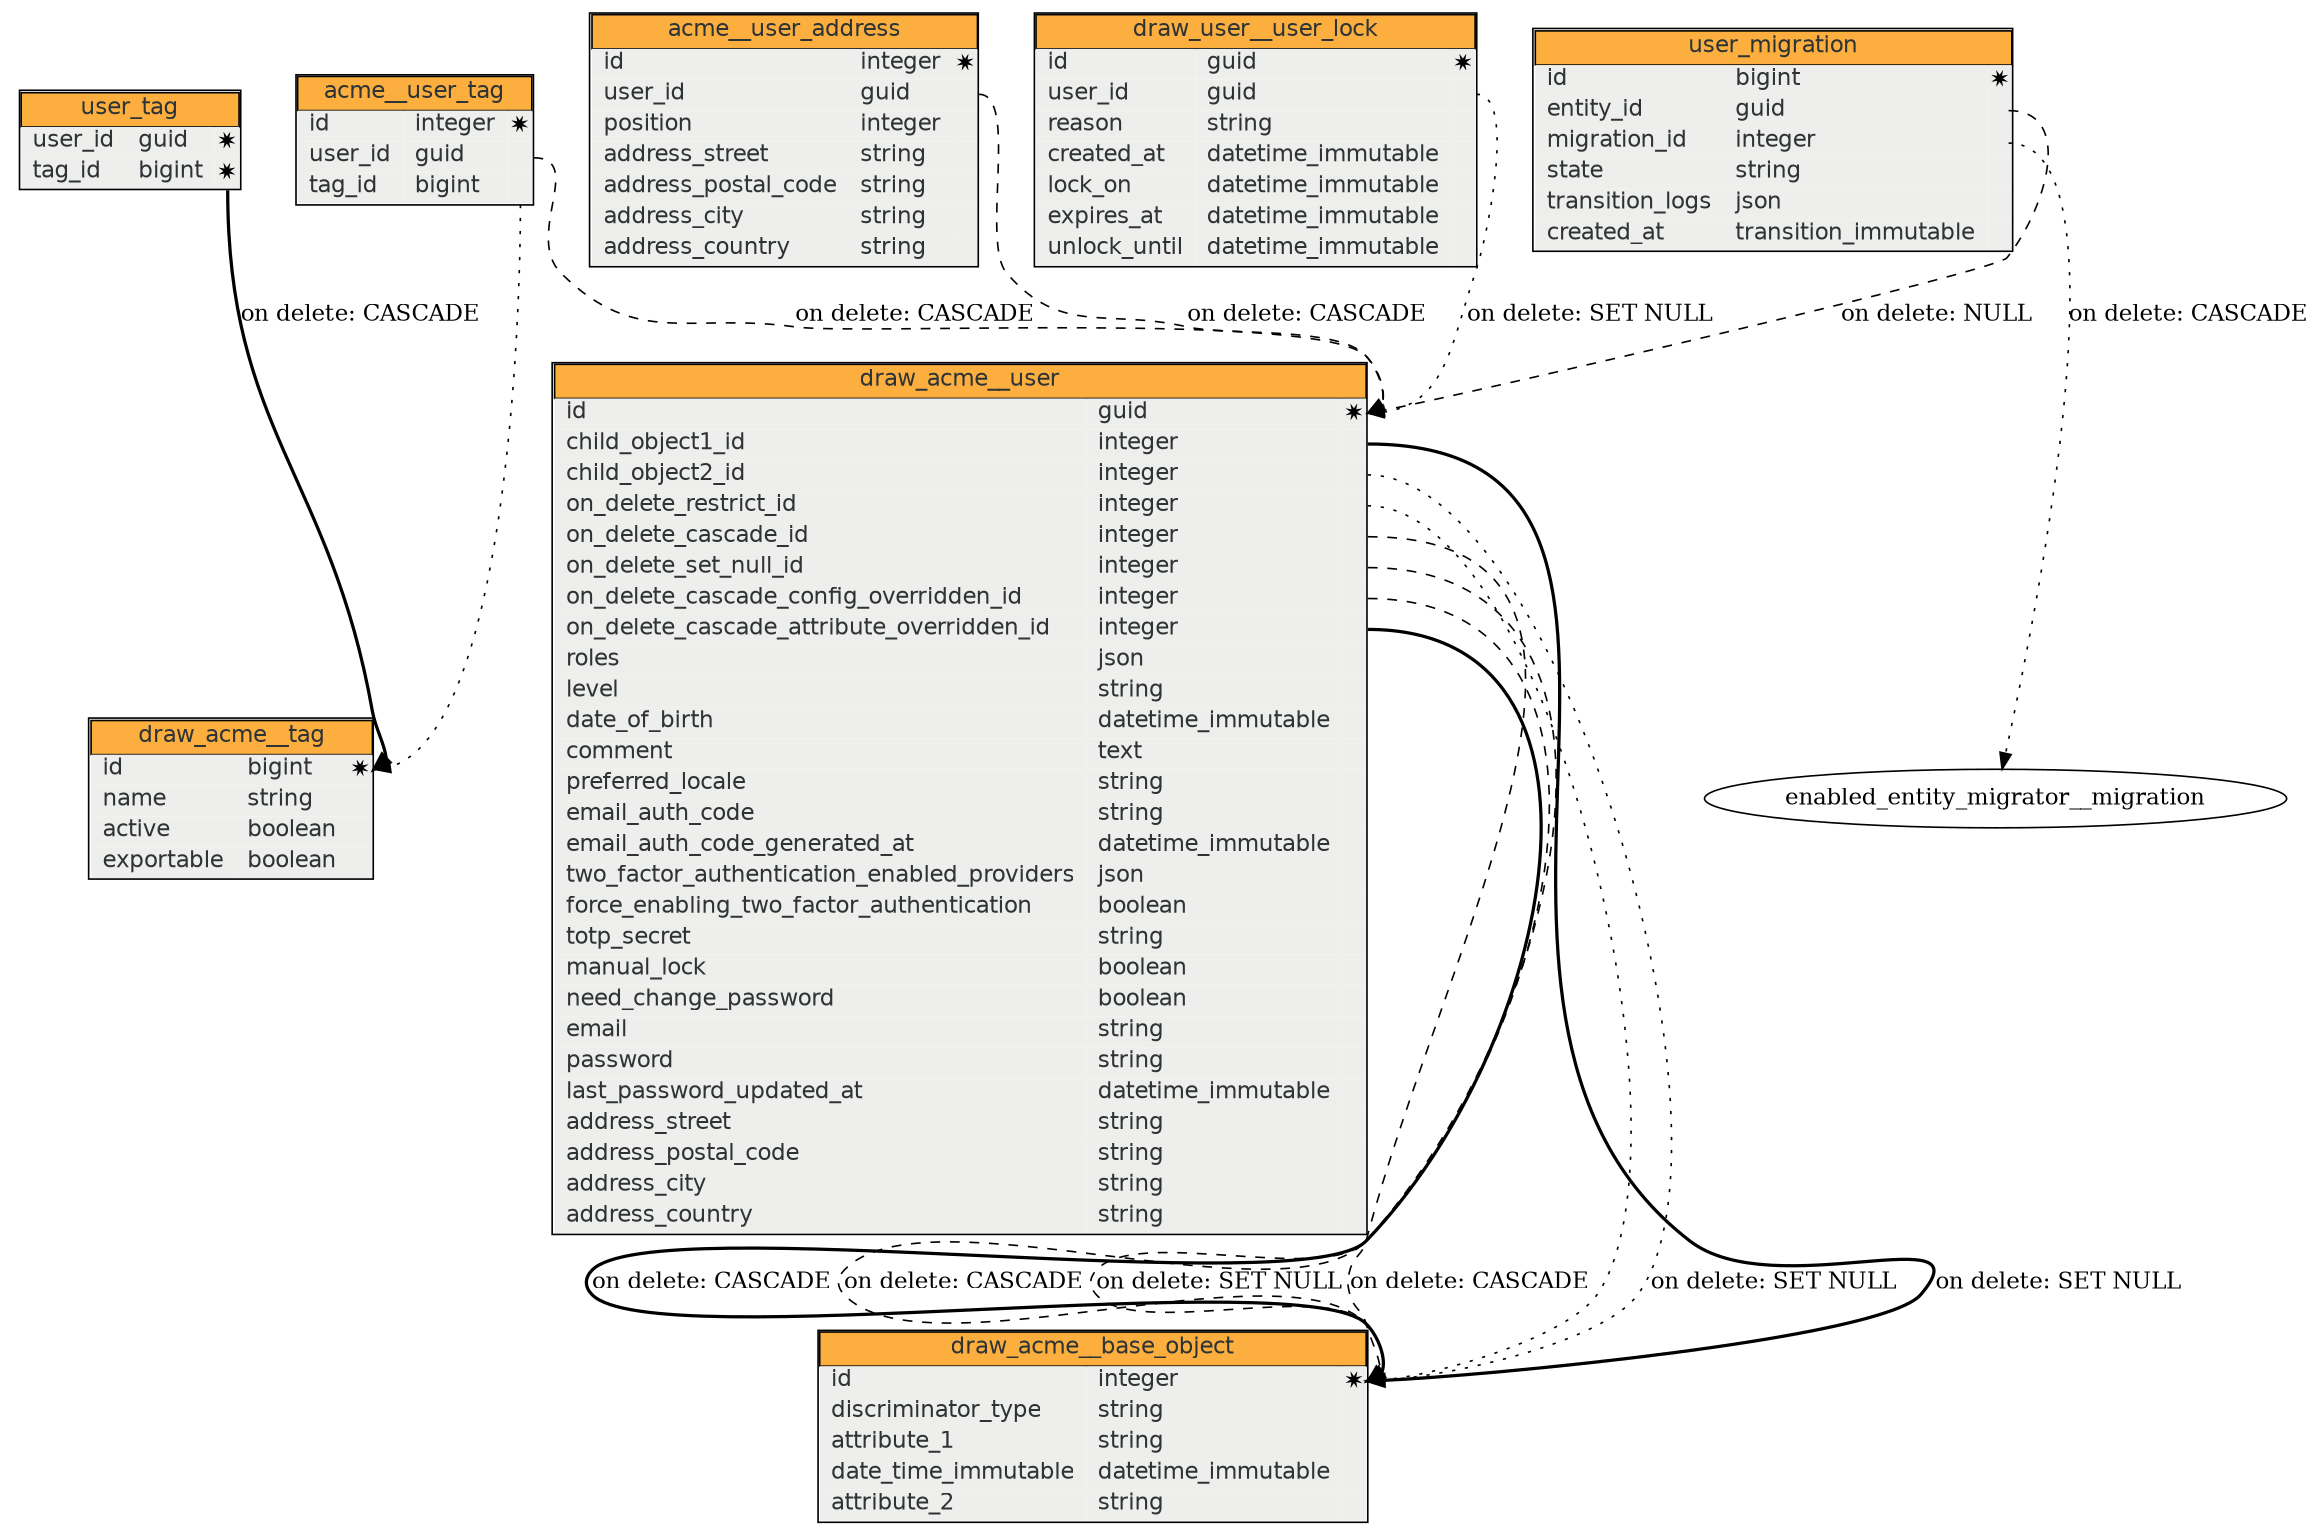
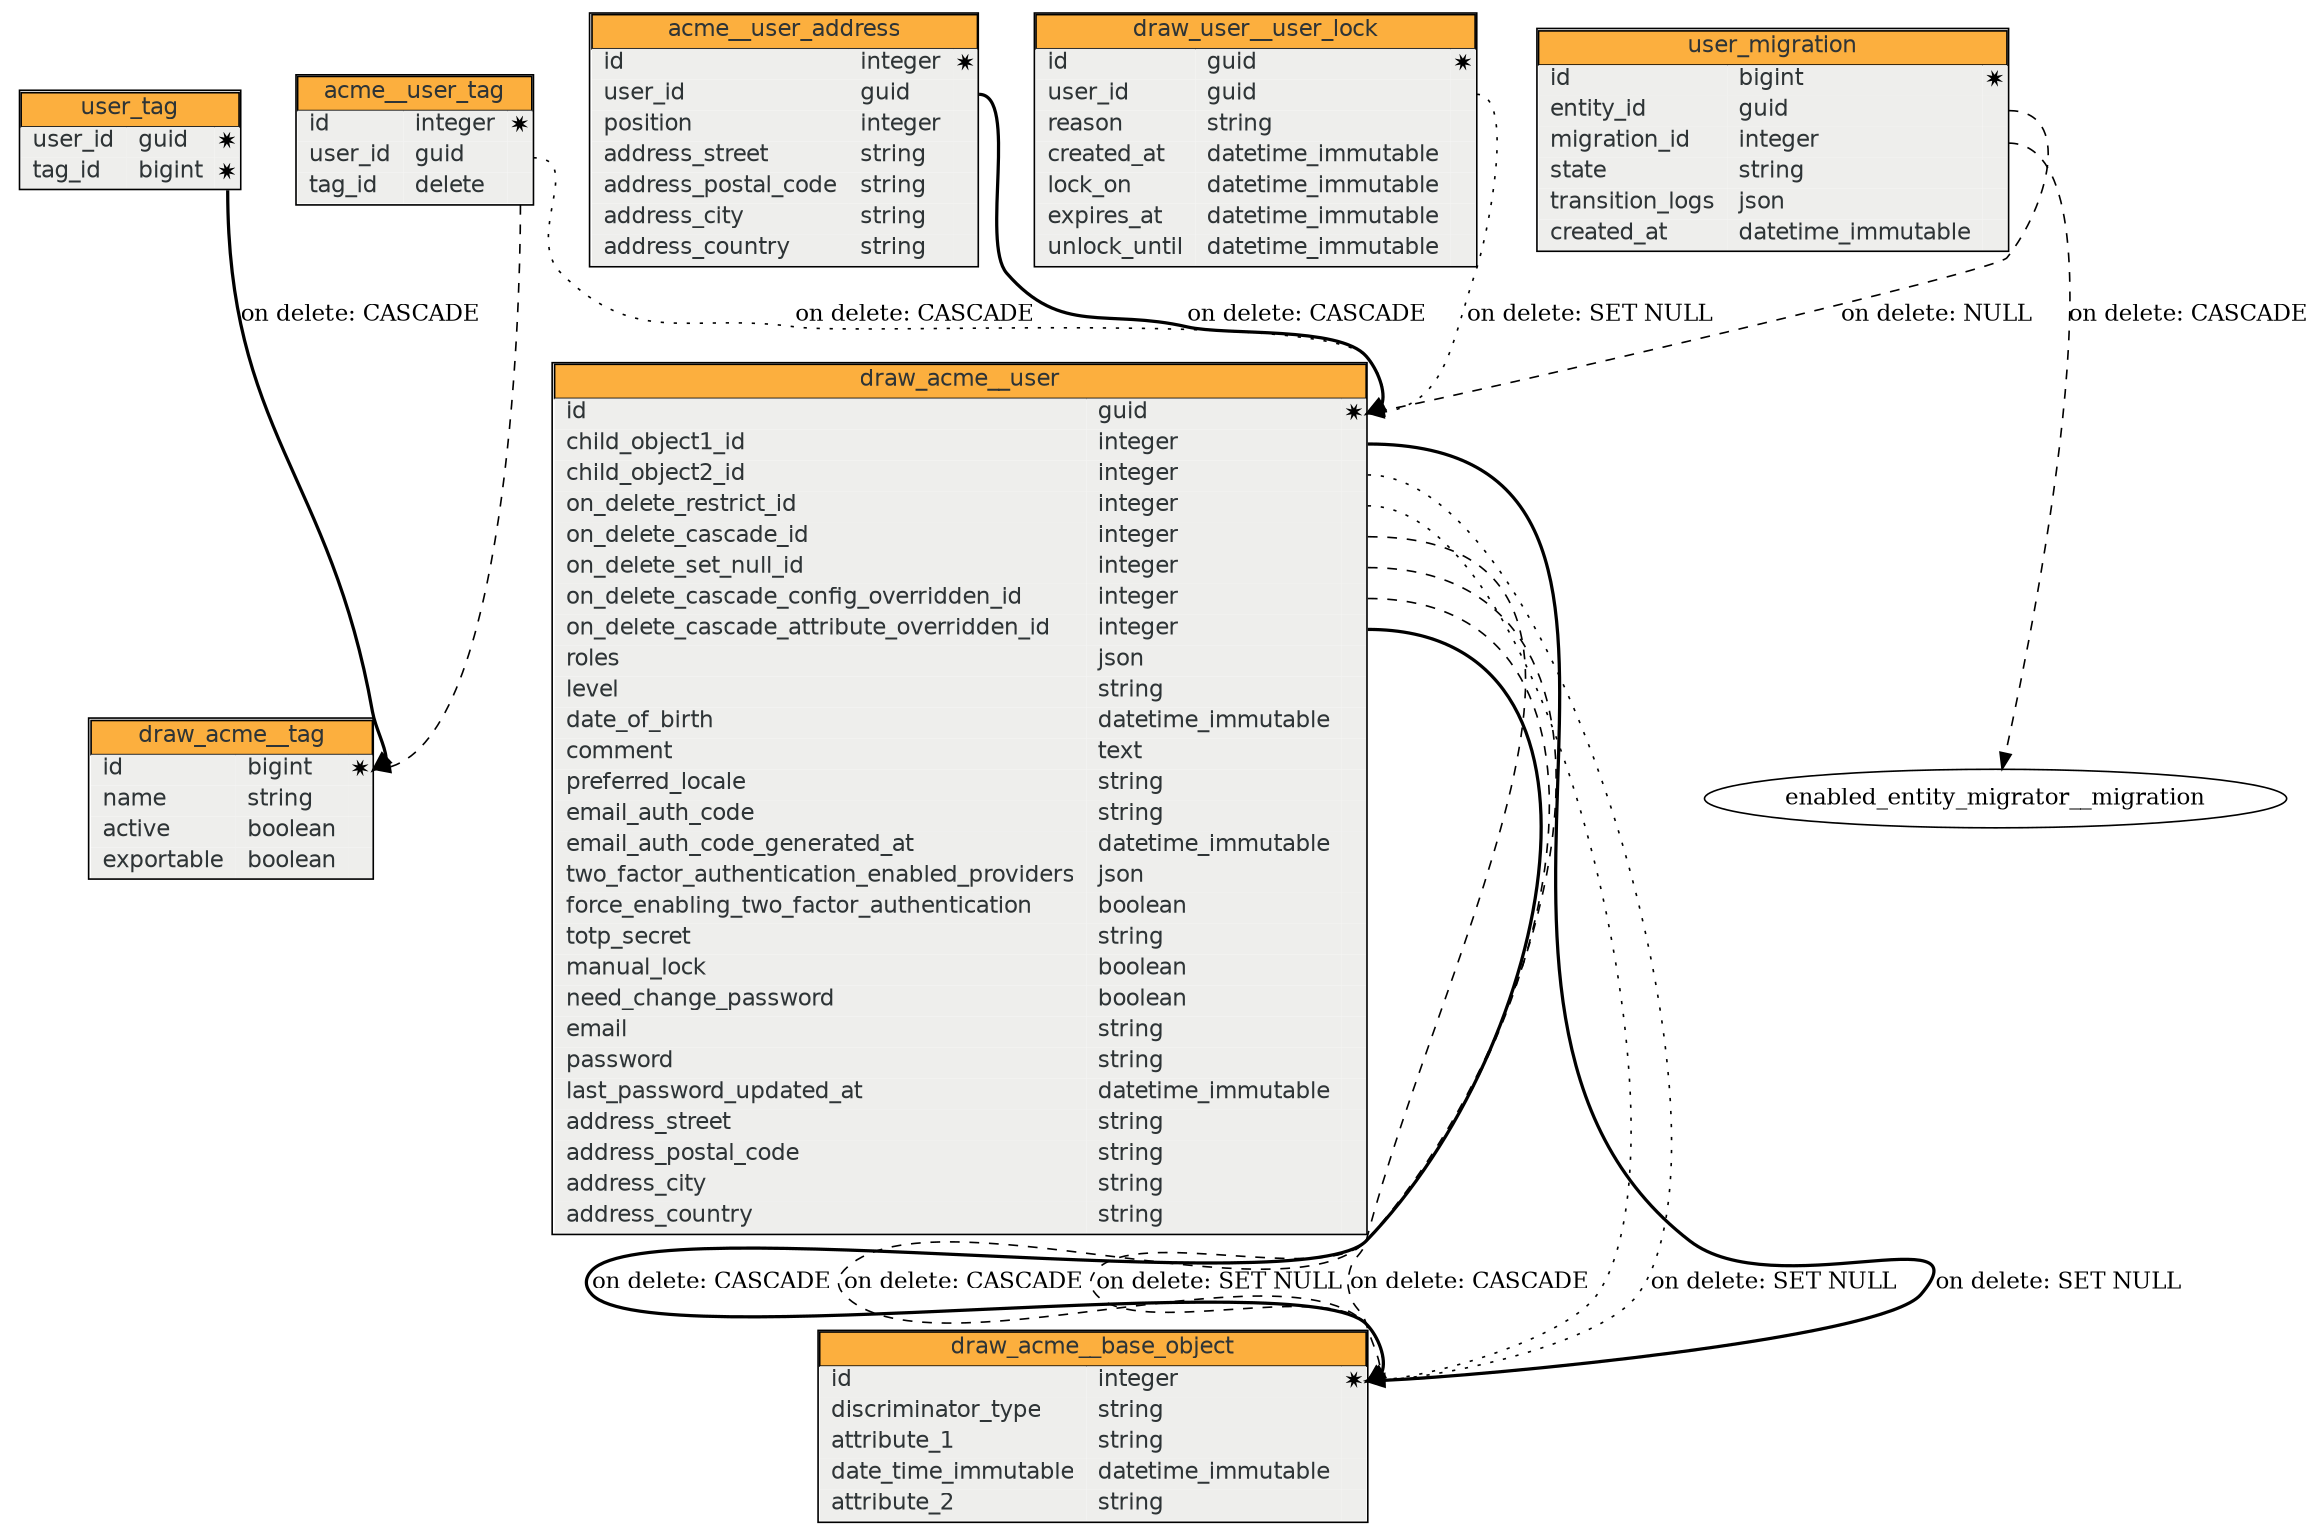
node "acme__user_tag": text "bigint" -> "delete"
node "user_migration": text "transition_immutable" -> "datetime_immutable"
edge "acme__user_address" -> "draw_acme__user": style dashed -> bold
edge "acme__user_tag" -> "draw_acme__user": style dashed -> dotted
edge "user_migration" -> "enabled_entity_migrator__migration": style dotted -> dashed
edge "acme__user_tag" -> "draw_acme__tag": style dotted -> dashed
